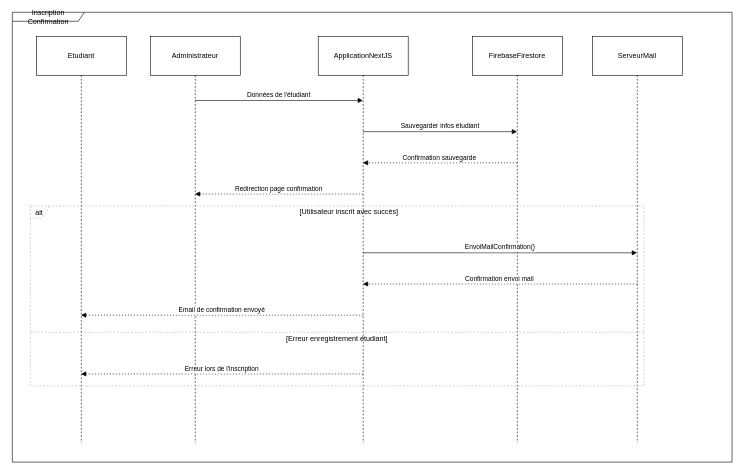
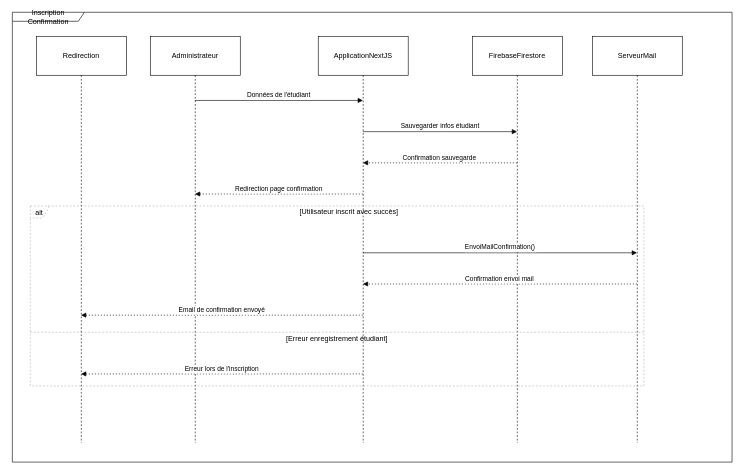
node "Etudiant": label "Etudiant" -> "Redirection"
